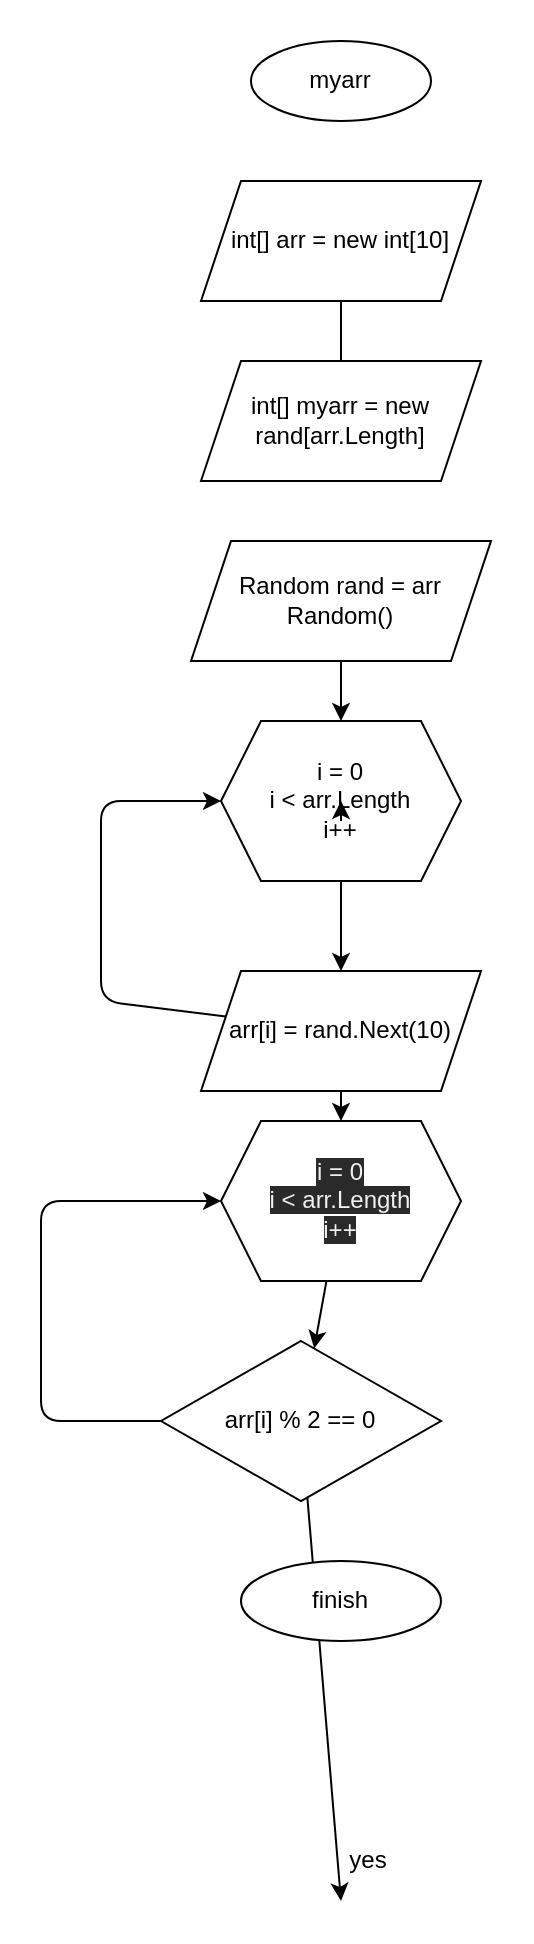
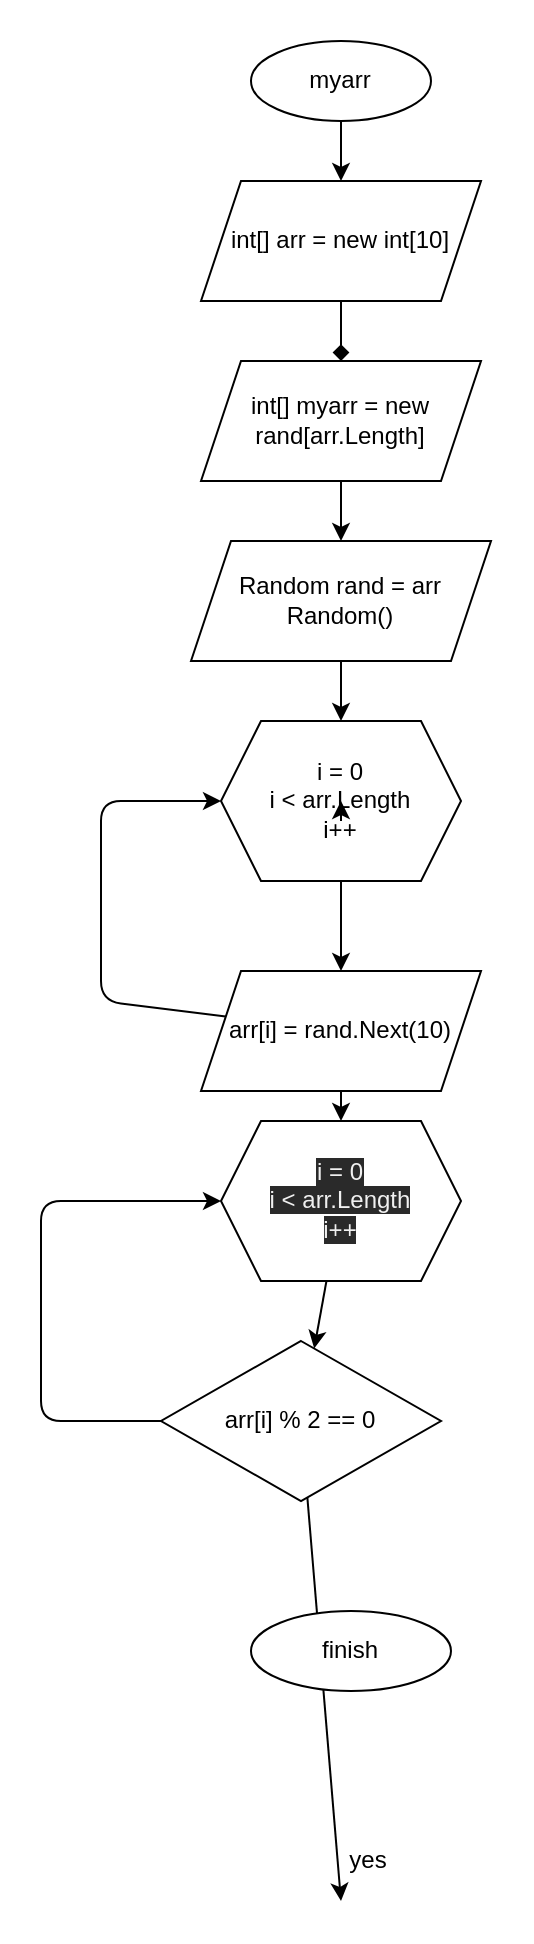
edge "myarr" -> "int[] arr = new int[10]": added
edge "int[] arr = new int[10]" -- "int[] myarr = new rand[arr.Length]": arrowhead none -> diamond
edge "int[] myarr = new rand[arr.Length]" -> "Random rand = arr Random()": added
node "finish": moved (341, 1601) -> (351, 1651)
